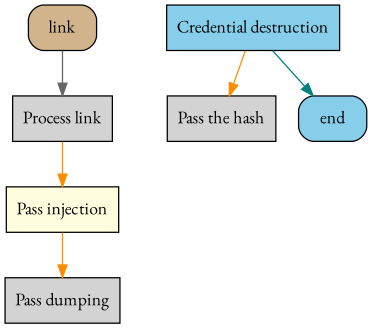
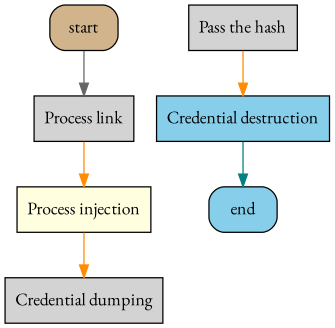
node "link": label "link" -> "start"
edge "Credential destruction" -> "Pass the hash": reversed
node "Pass injection": label "Pass injection" -> "Process injection"
node "Pass dumping": label "Pass dumping" -> "Credential dumping"
